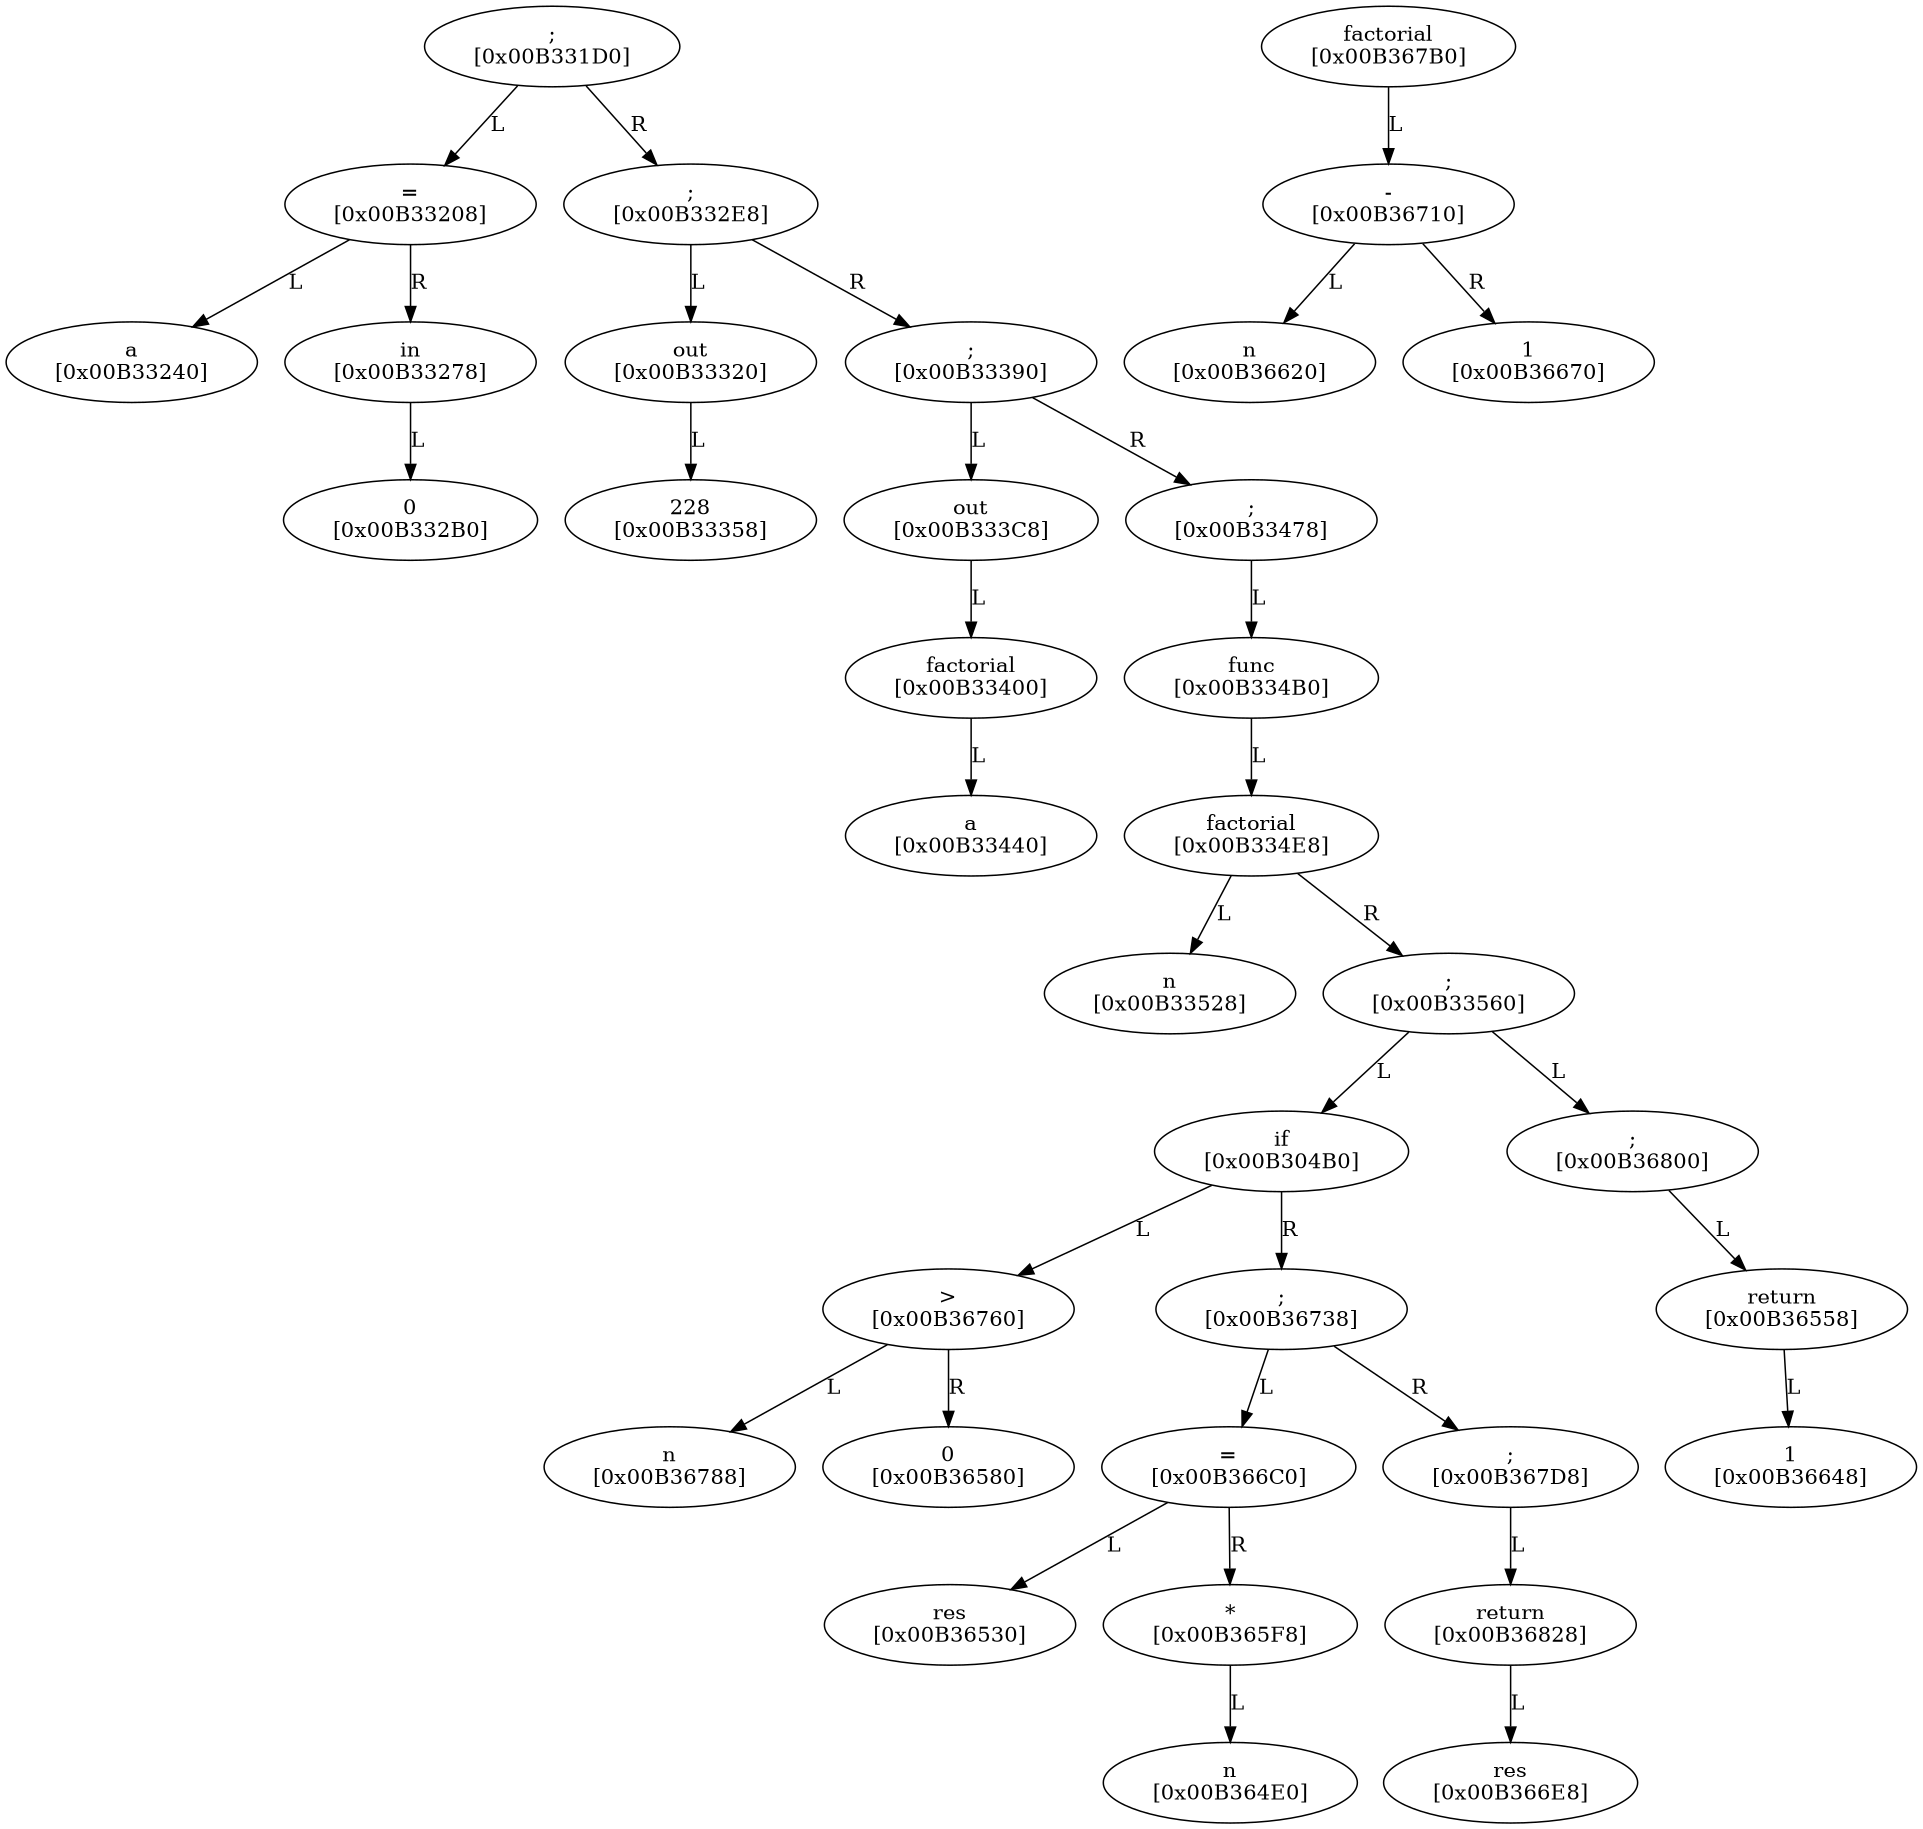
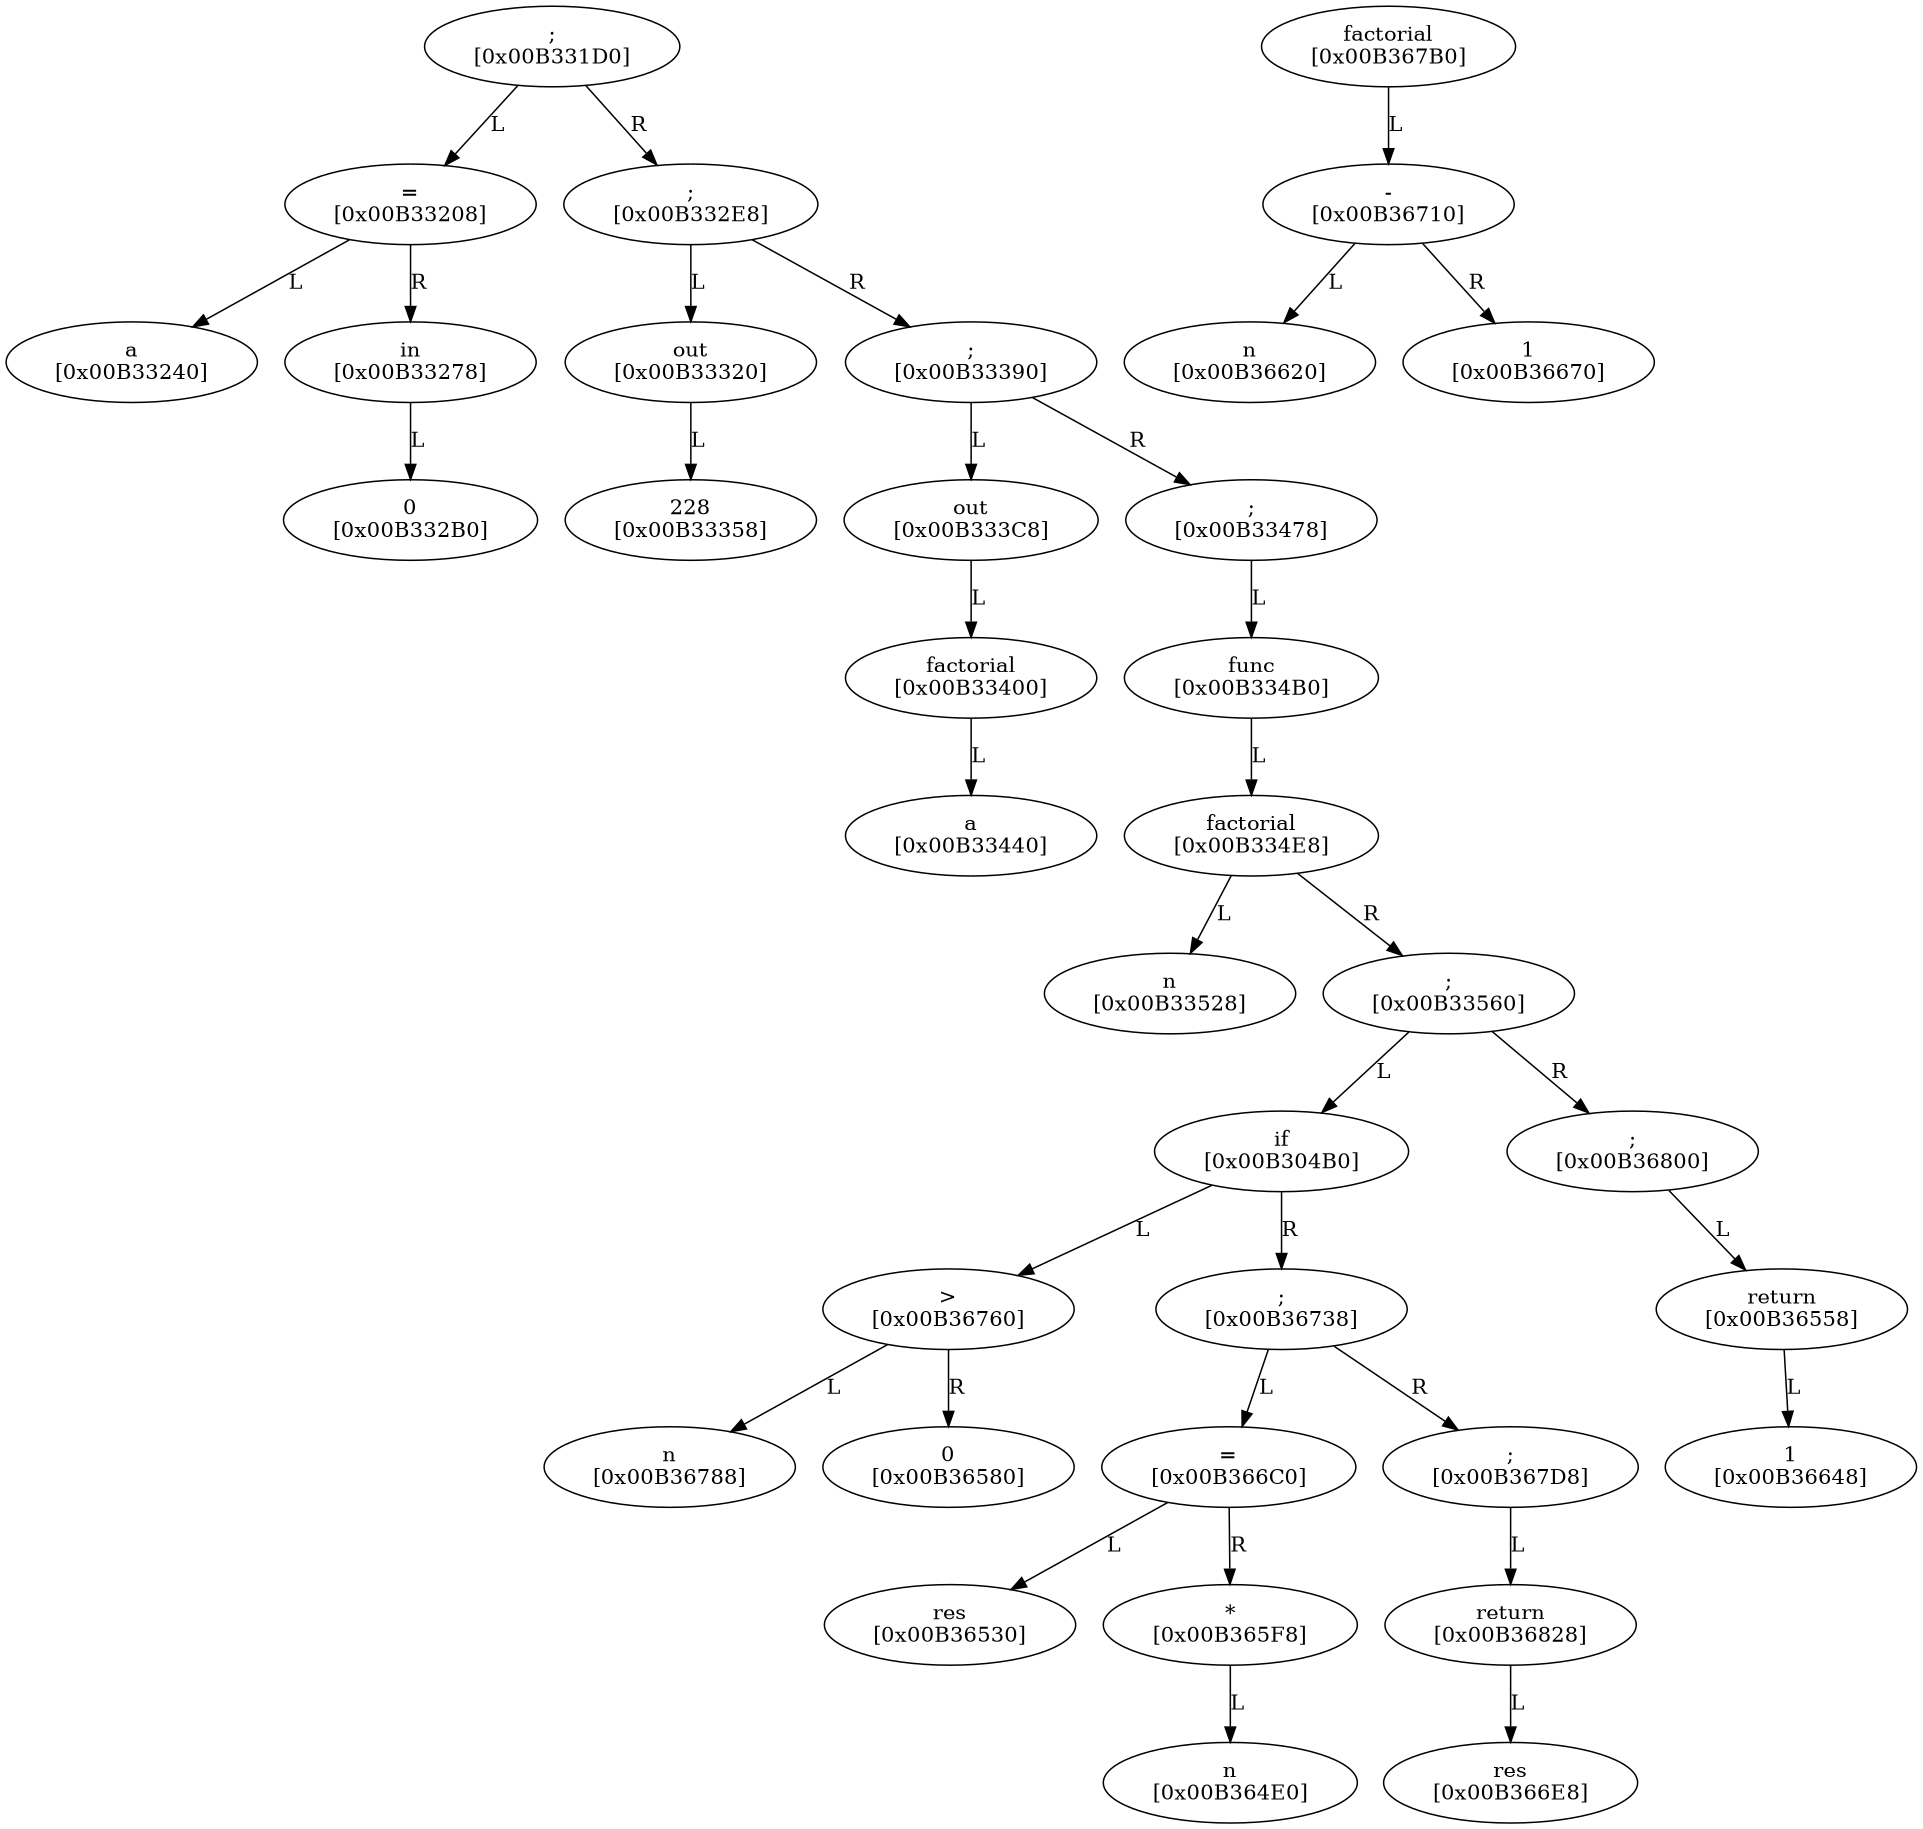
edge "; [0x00B33560]" -> "; [0x00B36800]": label "L" -> "R"
